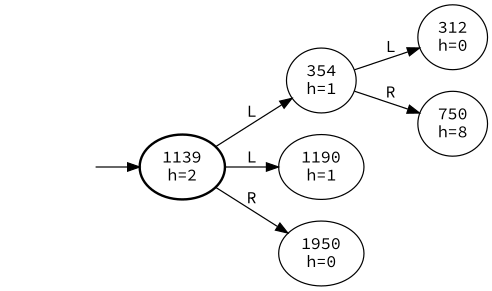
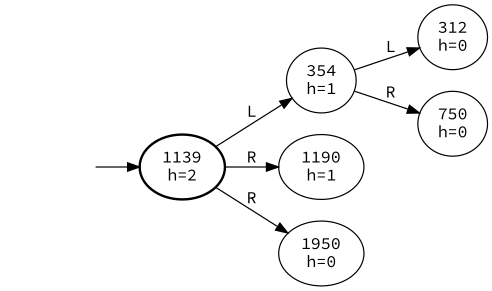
node "750 h=8": label "750 h=8" -> "750 h=0"
edge "1139 h=2" -> "1190 h=1": label "L" -> "R"
